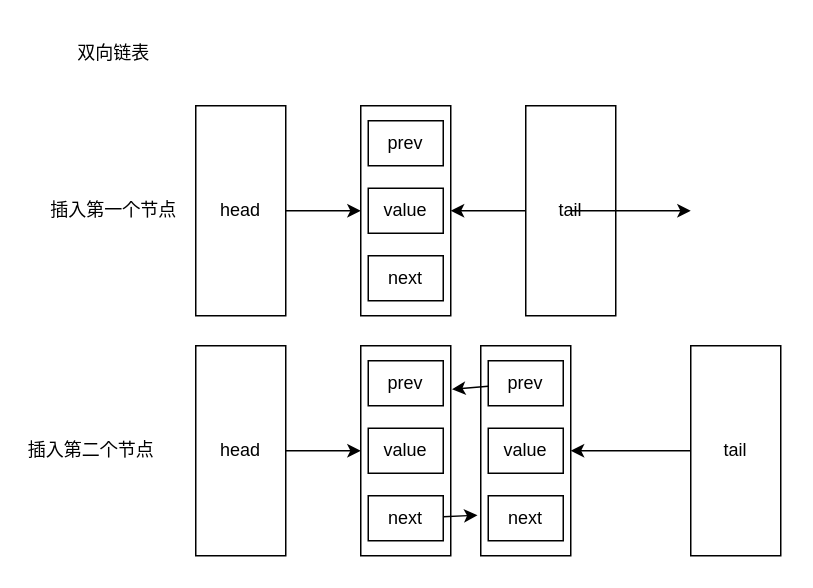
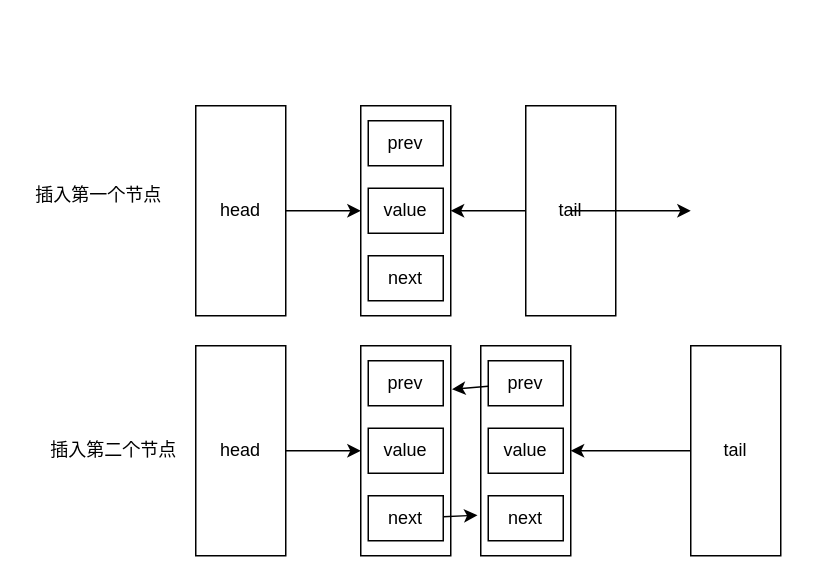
node "双向链表": removed
node "插入第一个节点": moved (113, 211) -> (98, 196)
node "插入第二个节点": moved (91, 451) -> (113, 451)
